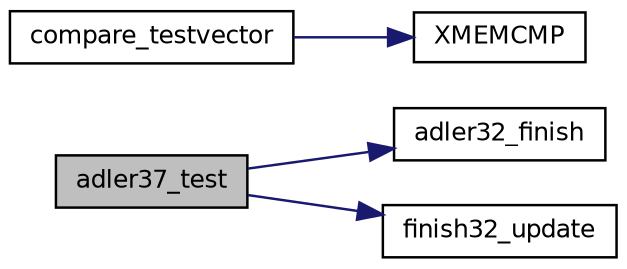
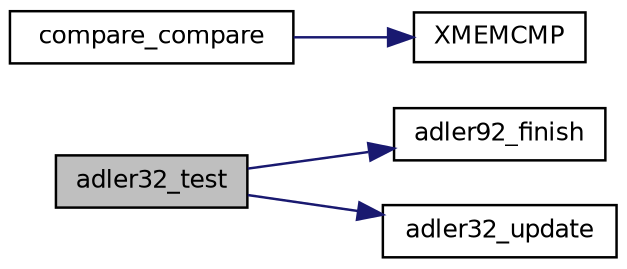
node "compare_testvector": label "compare_testvector" -> "compare_compare"
node "adler32_finish": label "adler32_finish" -> "adler92_finish"
node "adler37_test": label "adler37_test" -> "adler32_test"
node "finish32_update": label "finish32_update" -> "adler32_update"
